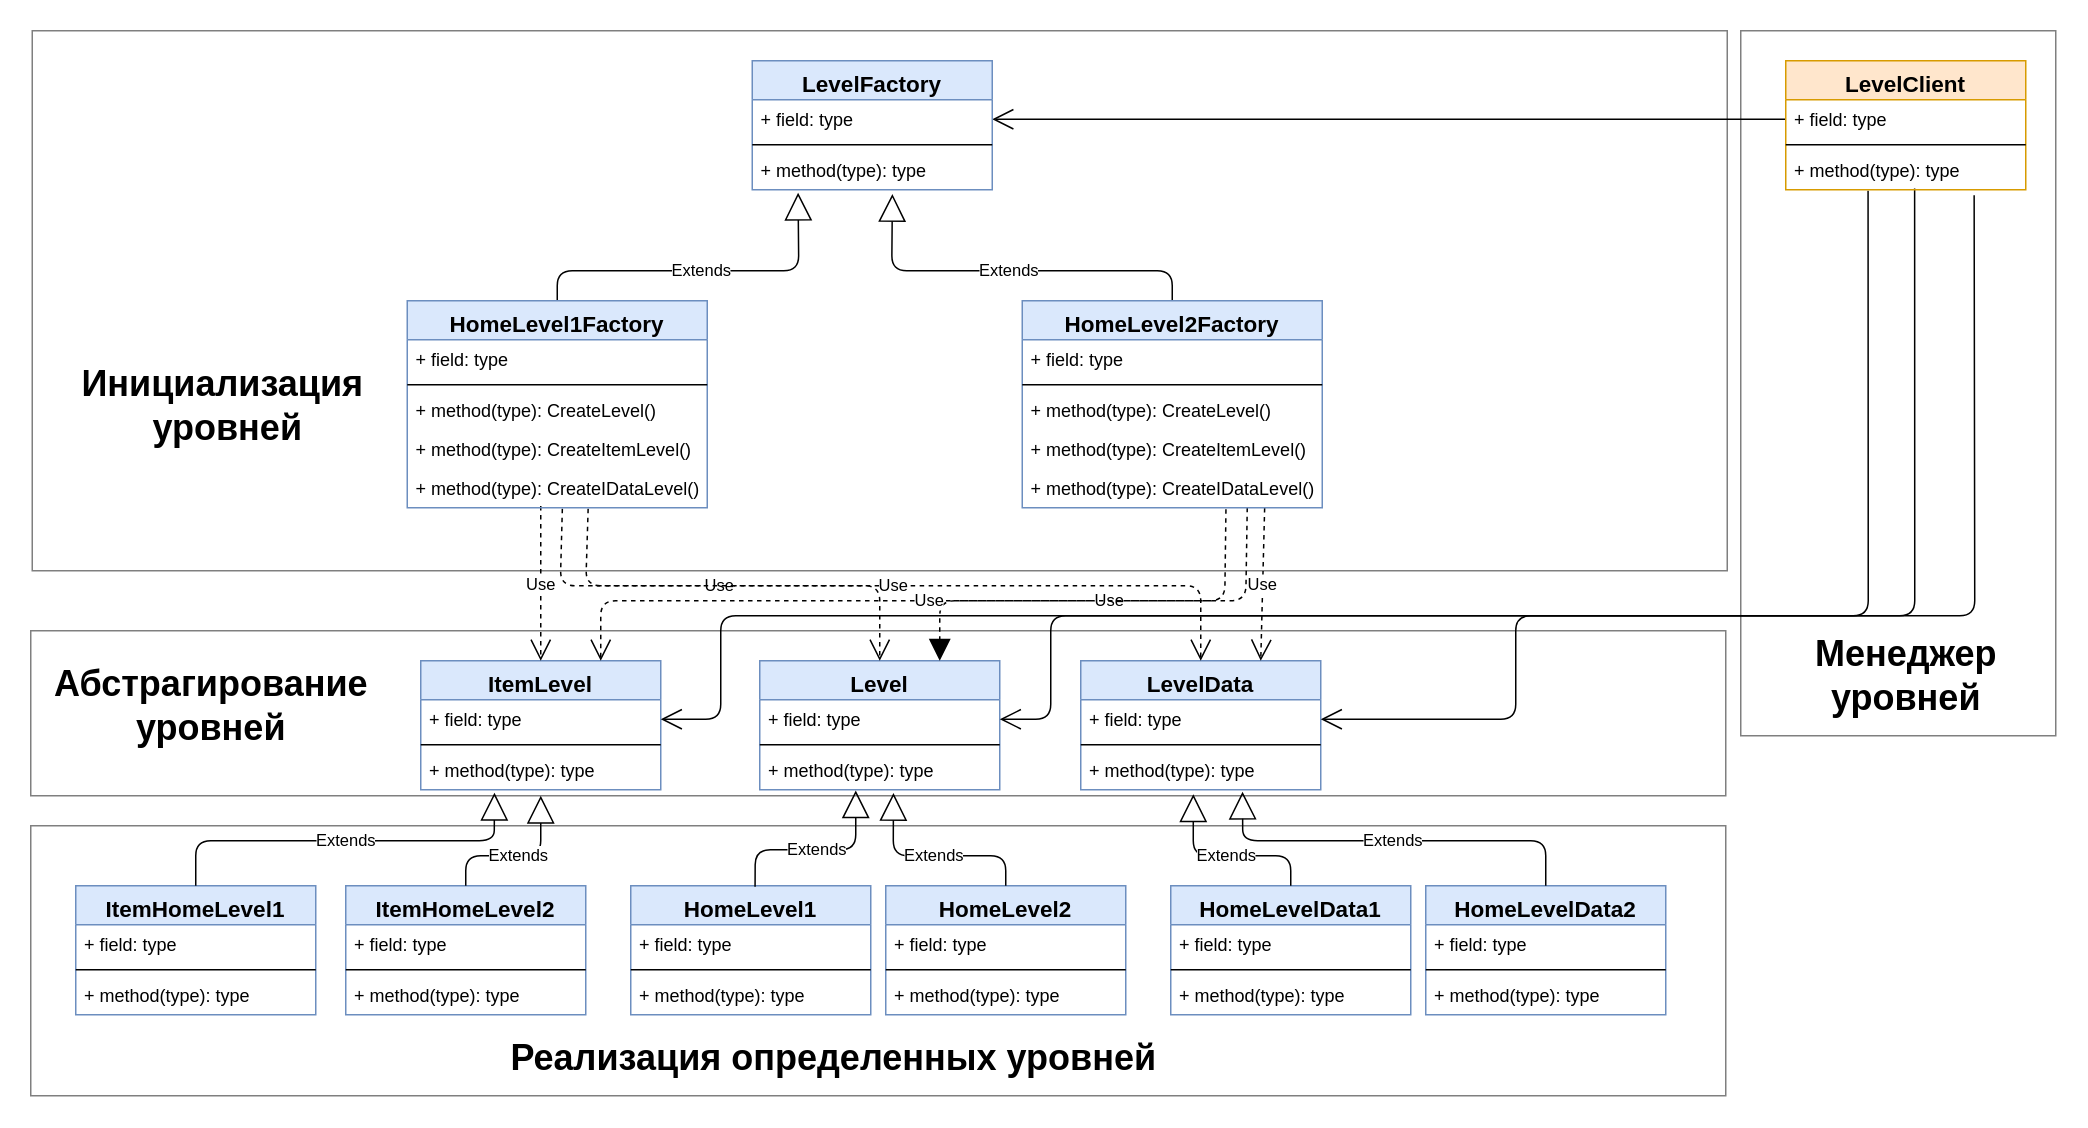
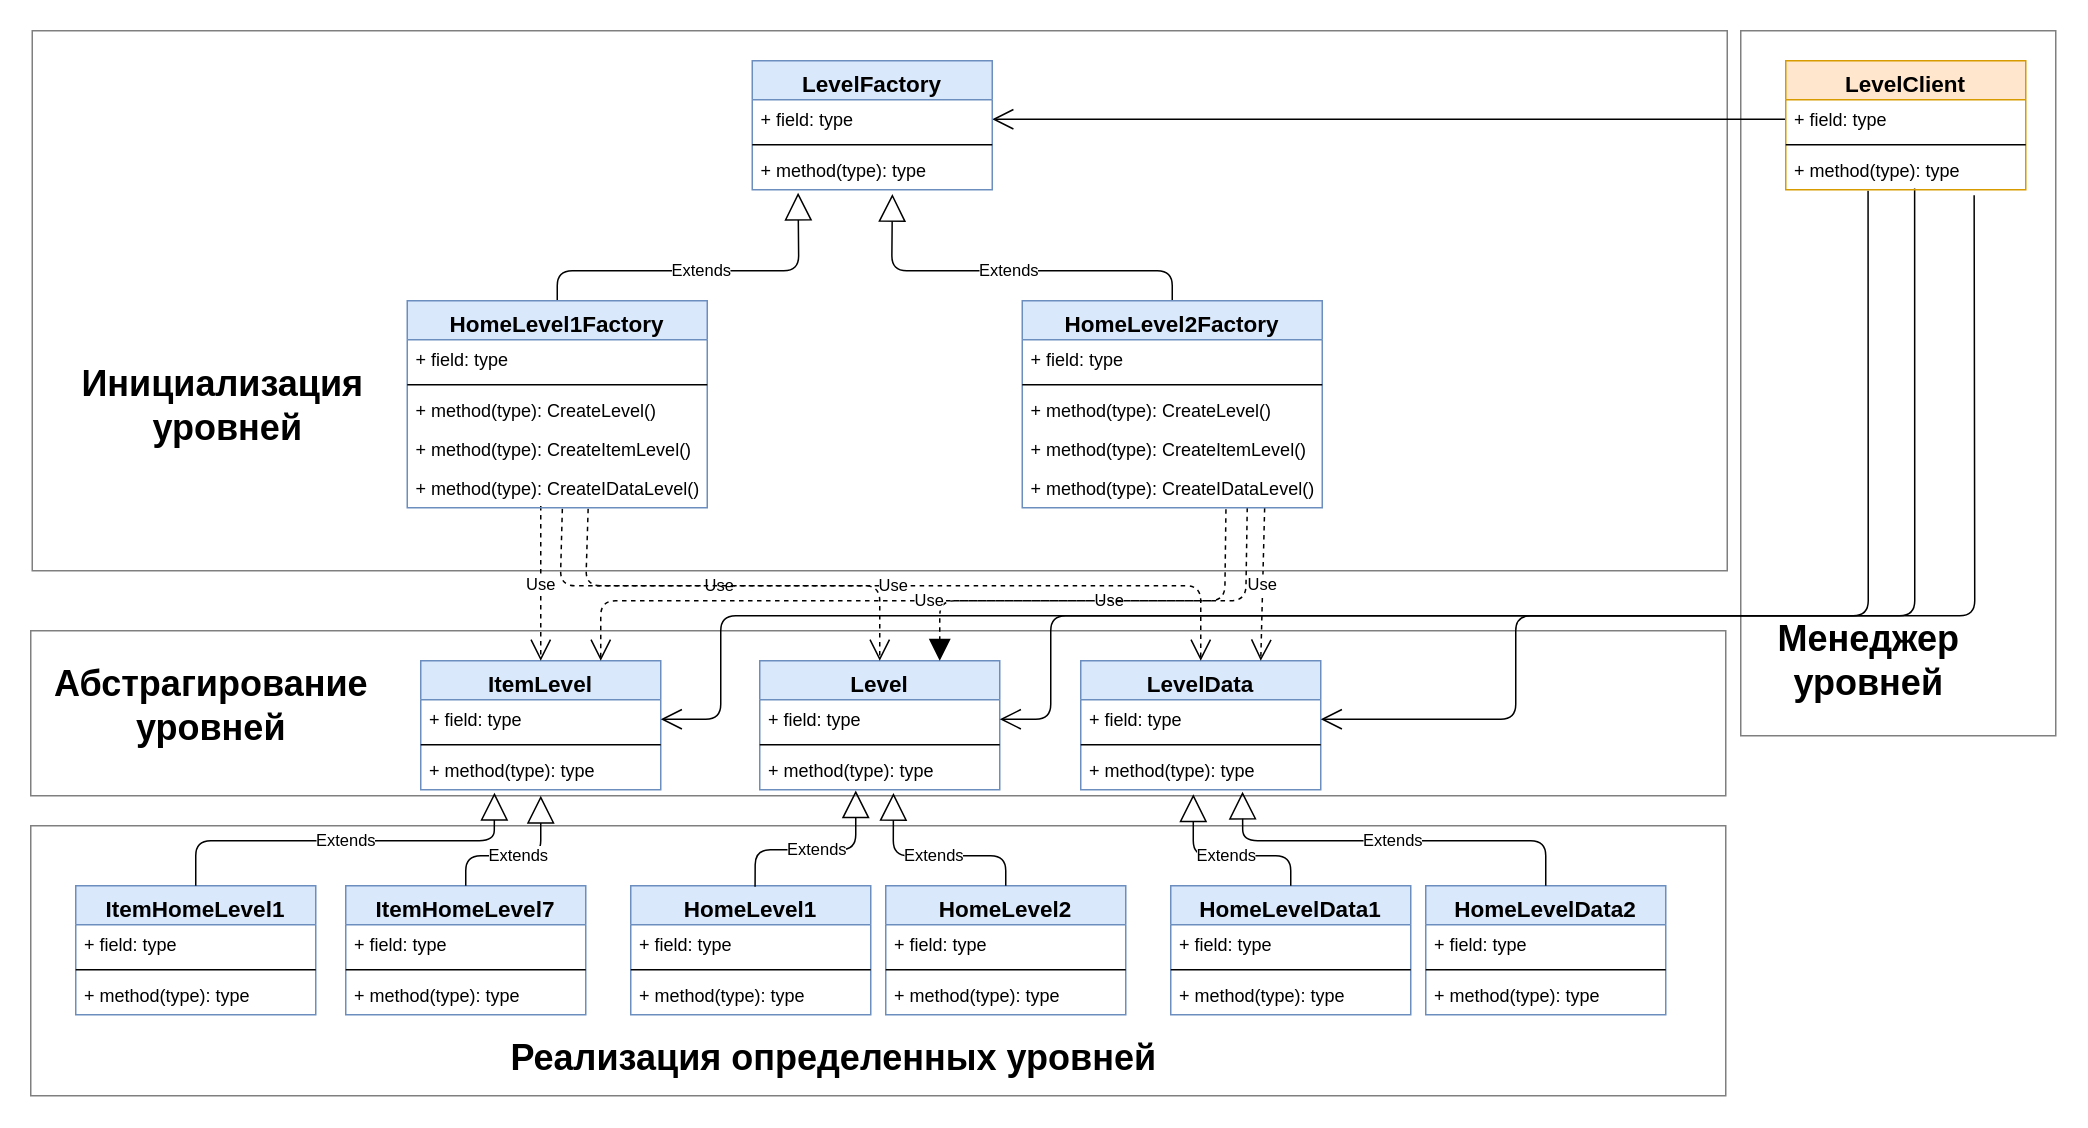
node "Менеджер уровней": moved (1906, 676) -> (1868, 661)
node "ItemHomeLevel2": label "ItemHomeLevel2" -> "ItemHomeLevel7"
